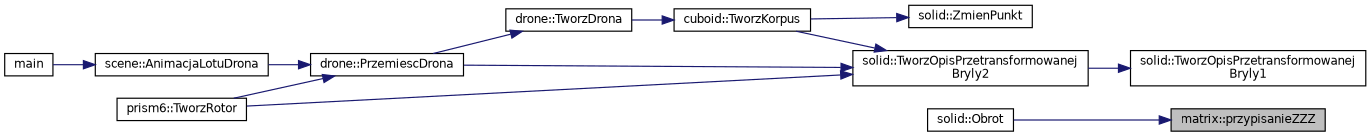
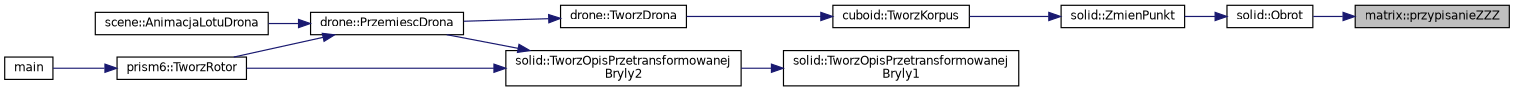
edge "solid::ZmienPunkt" -> "solid::Obrot": added
edge "cuboid::TworzKorpus" -> "solid::TworzOpisPrzetransformowanej Bryly2": removed
edge "main" -> "scene::AnimacjaLotuDrona": now "main" -> "prism6::TworzRotor"
